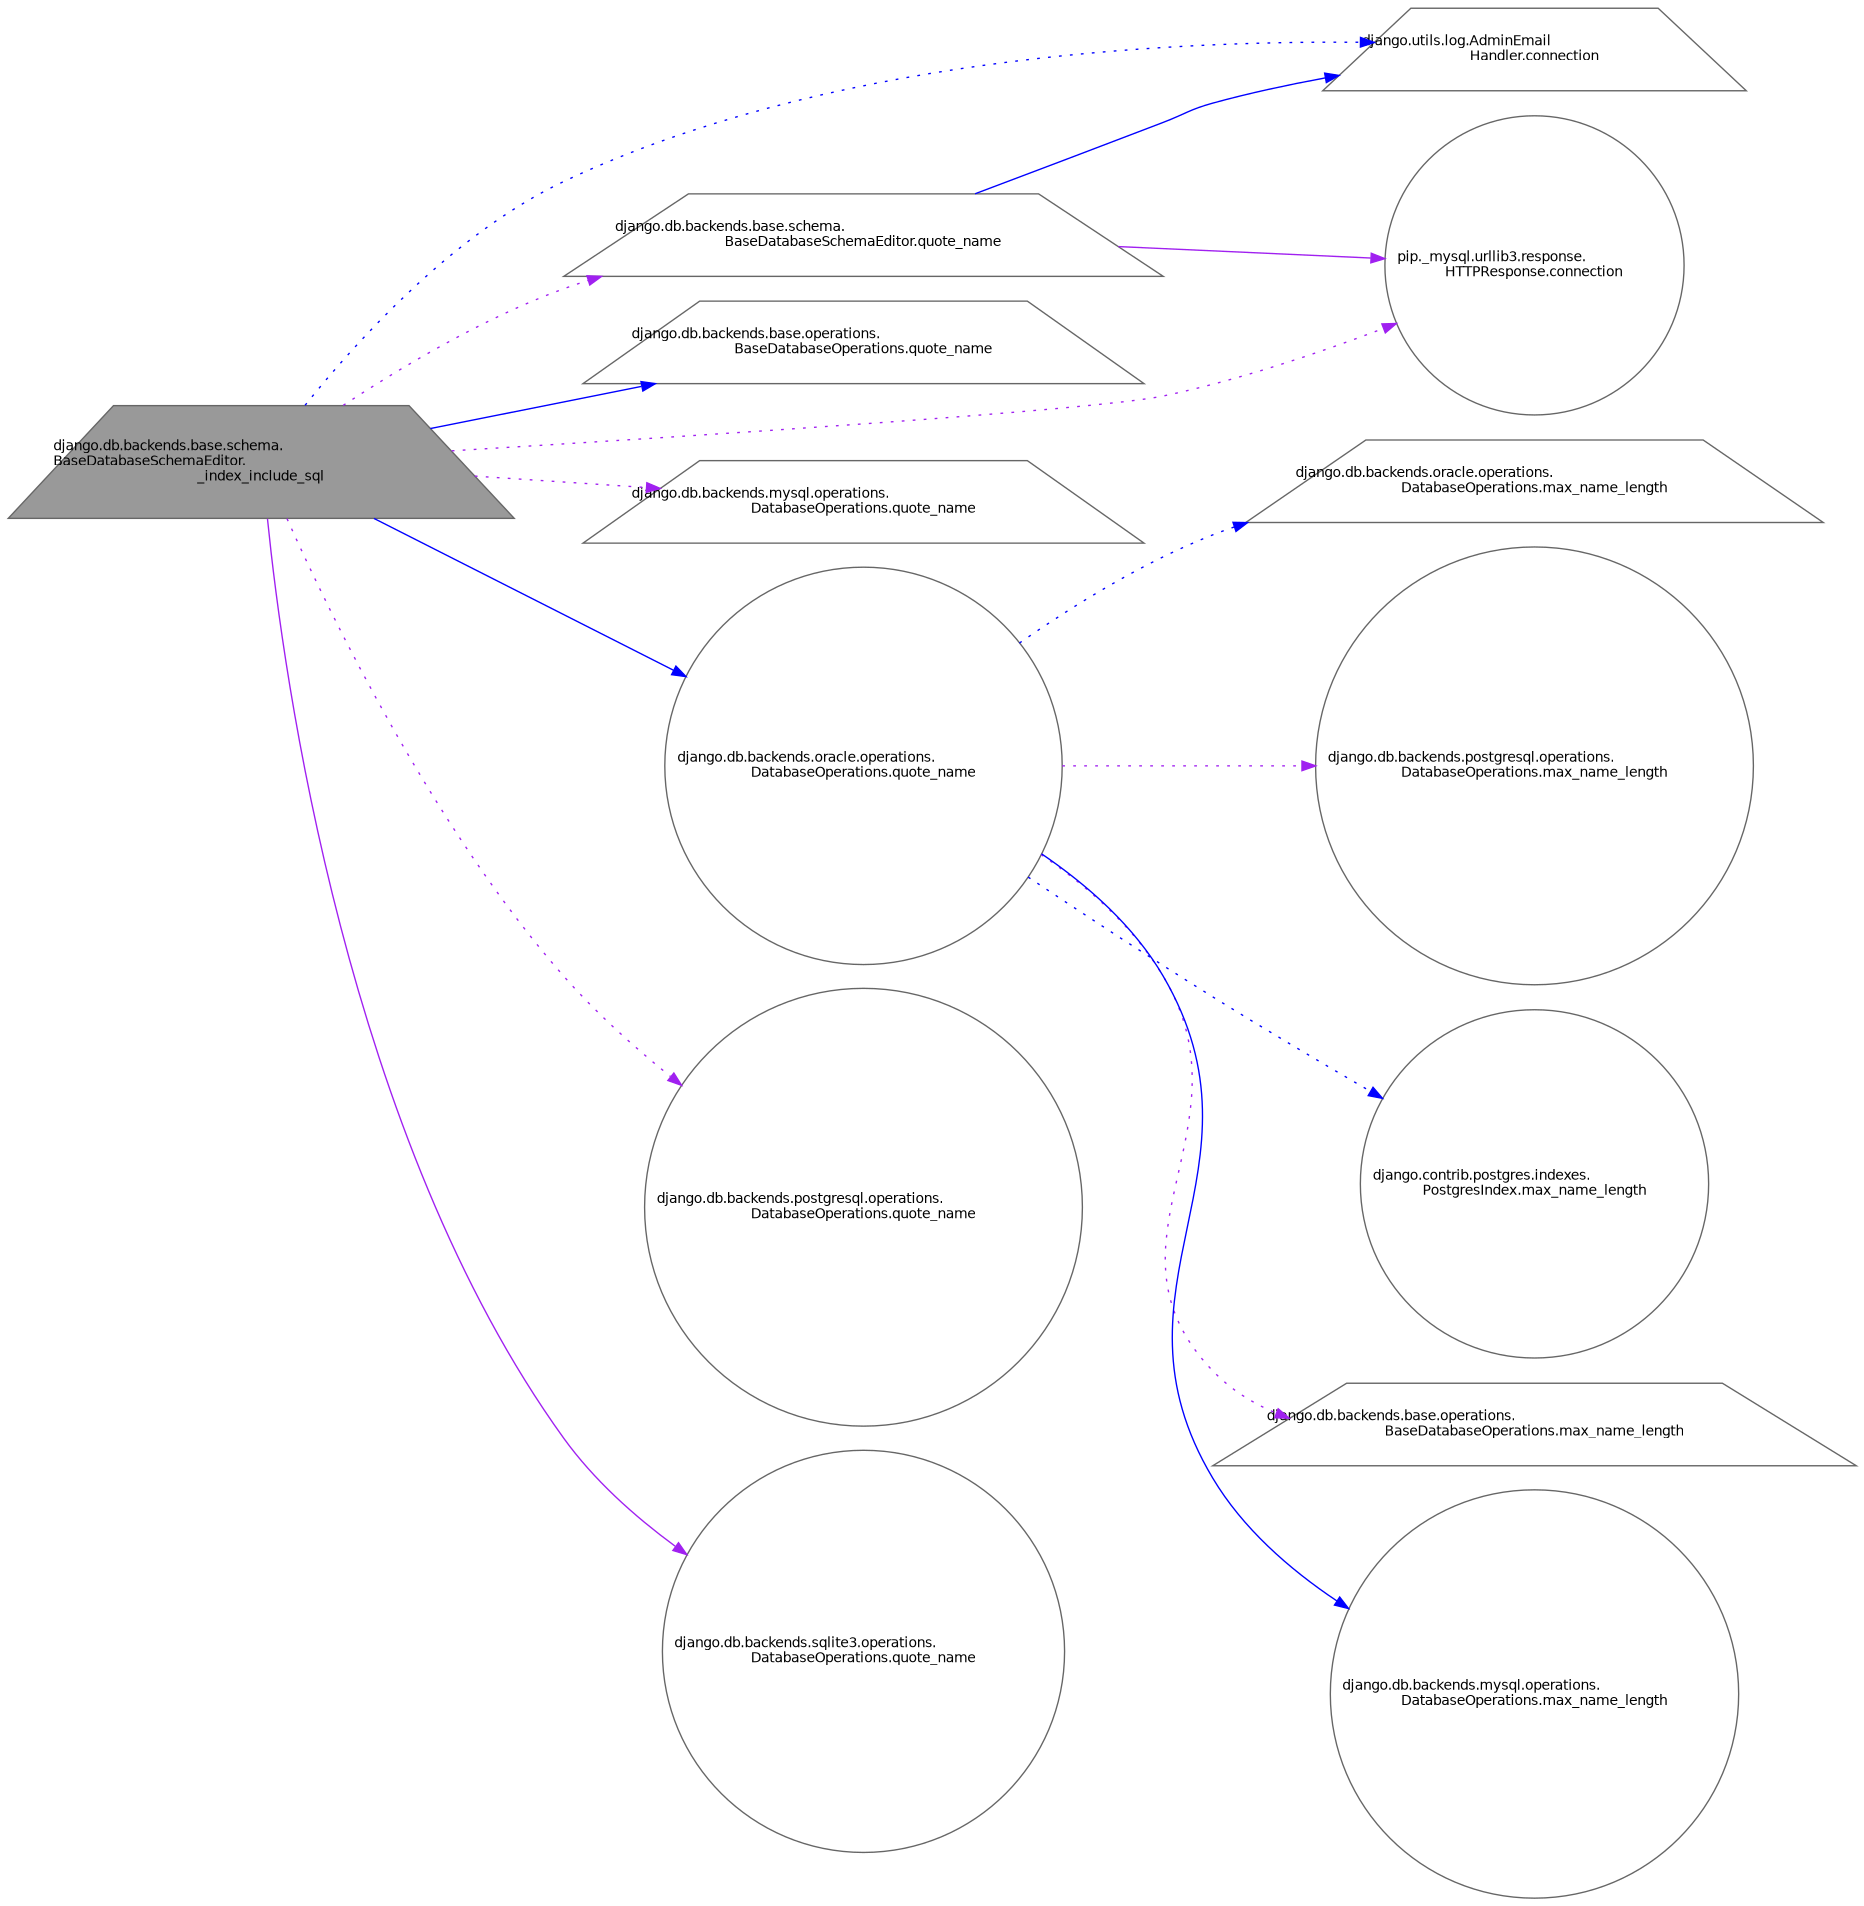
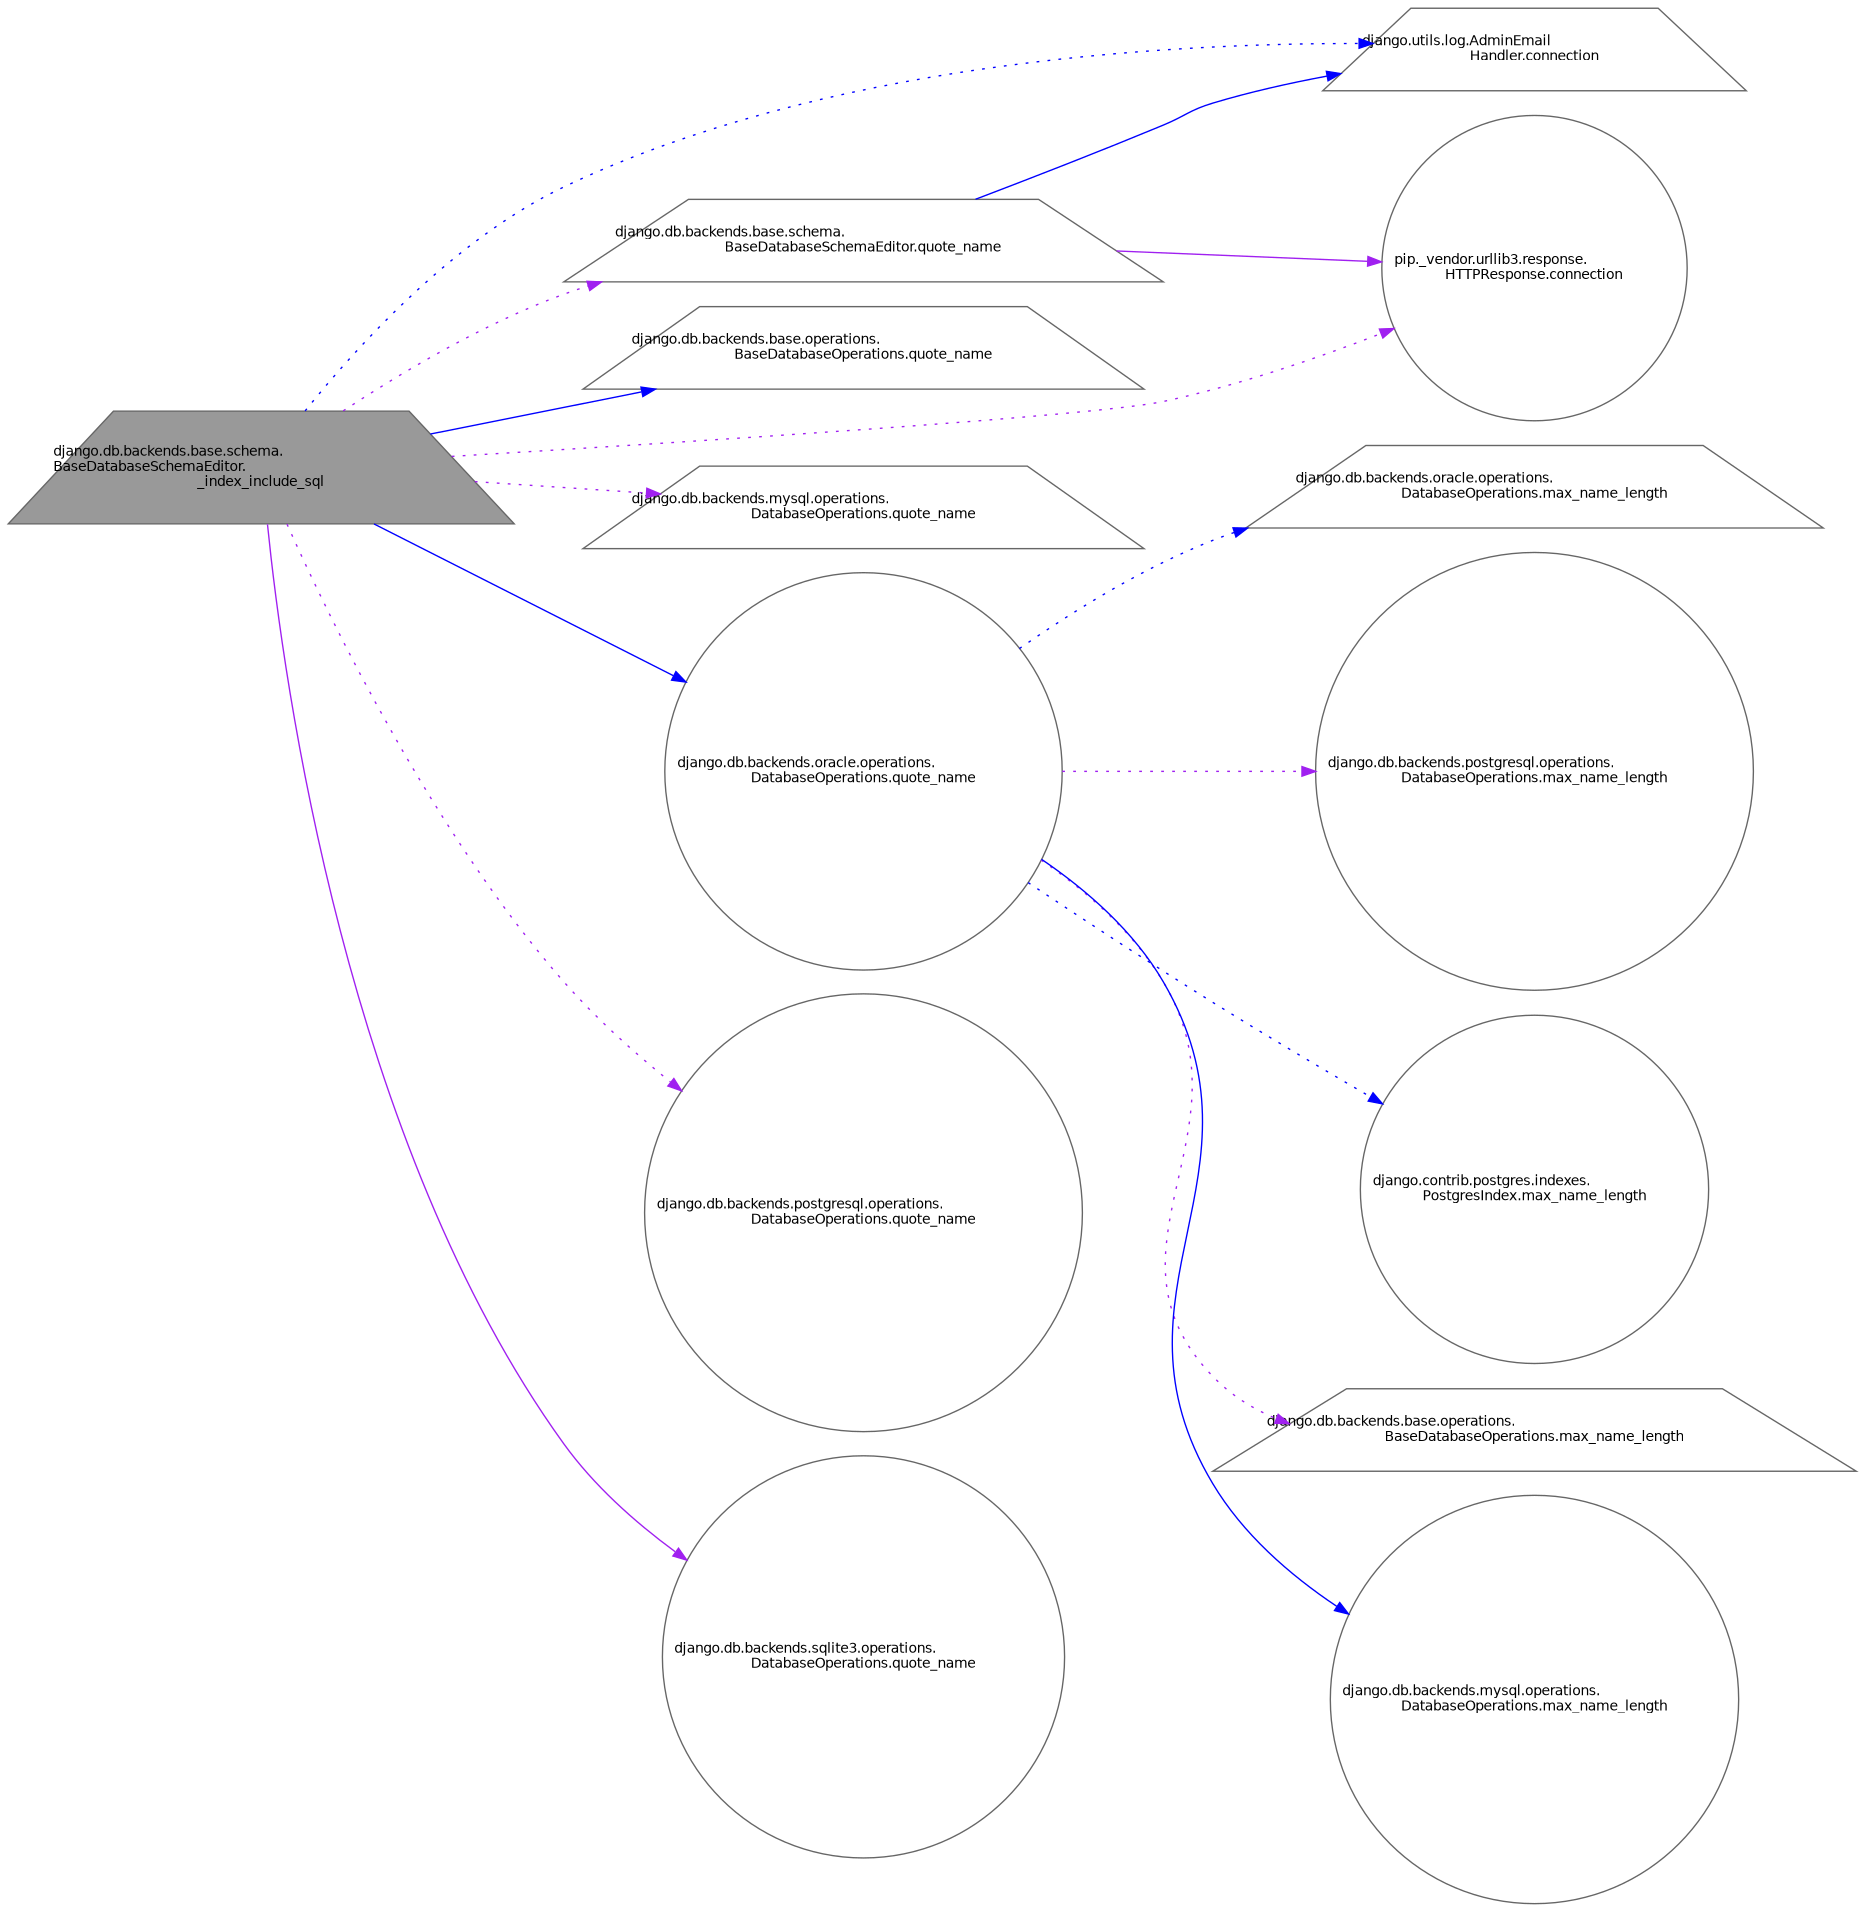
node "pip._mysql.urllib3.response. HTTPResponse.connection": label "pip._mysql.urllib3.response. HTTPResponse.connection" -> "pip._vendor.urllib3.response. HTTPResponse.connection"
